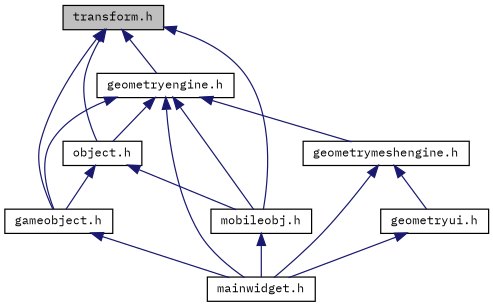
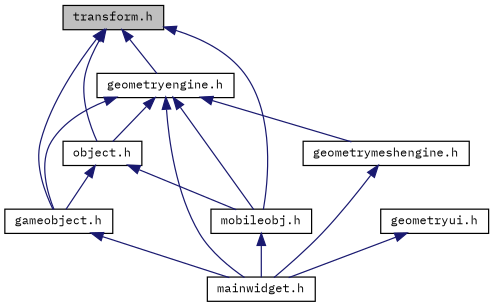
edge "geometryui.h" -> "geometrymeshengine.h": removed
